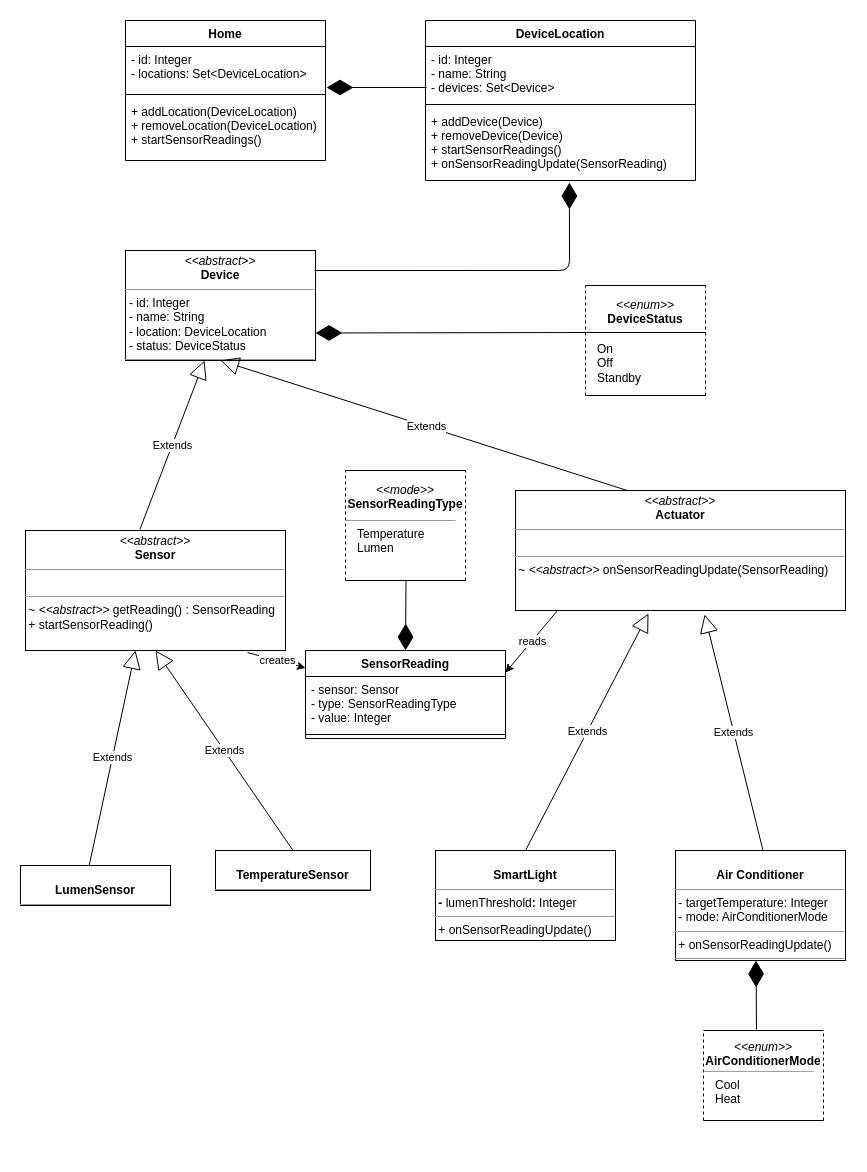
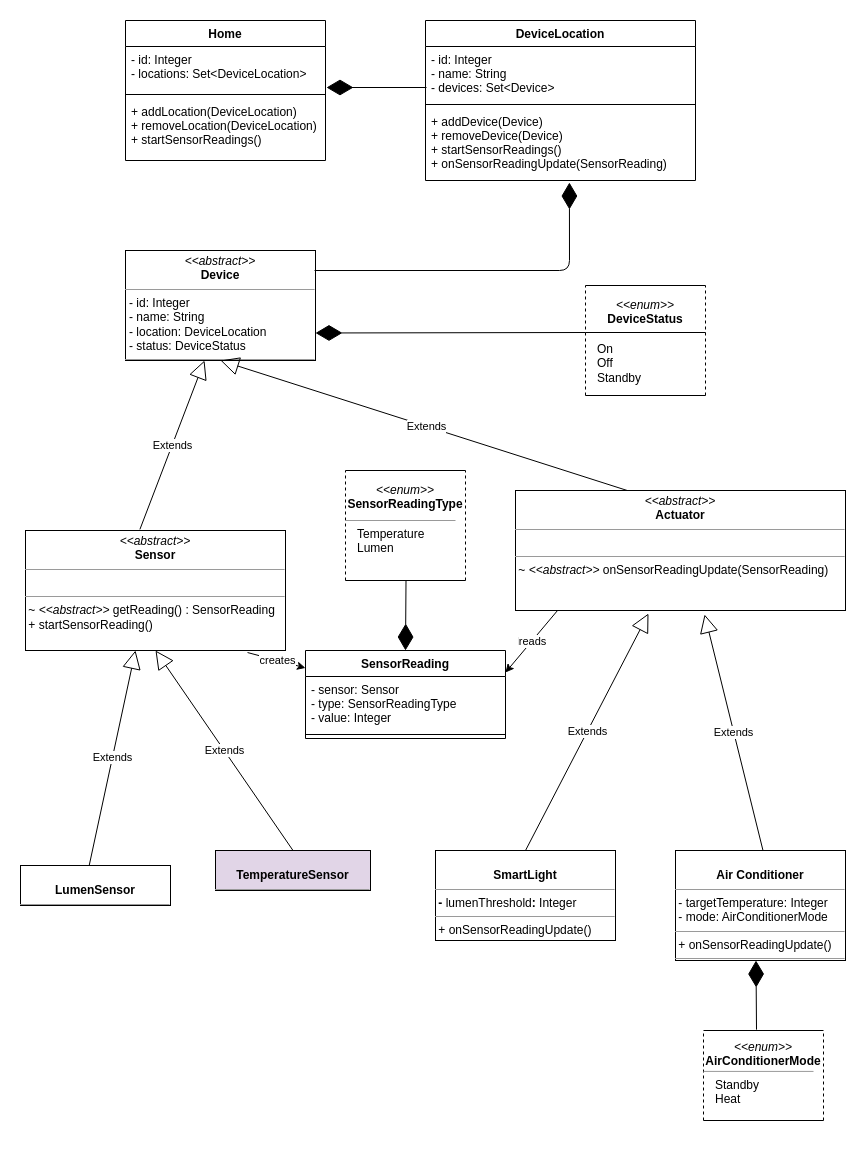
node "<<mode>> SensorReadingType": label "<<mode>> SensorReadingType" -> "<<enum>> SensorReadingType"
node "TemperatureSensor": fillcolor #ffffff -> #e1d5e7
node "Cool Heat": label "Cool Heat" -> "Standby Heat"
